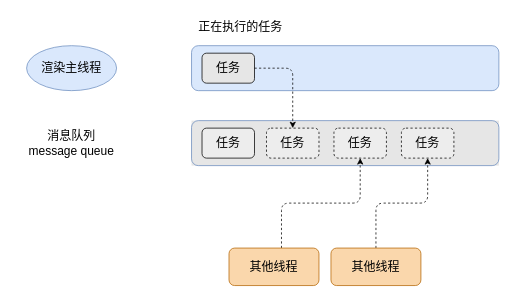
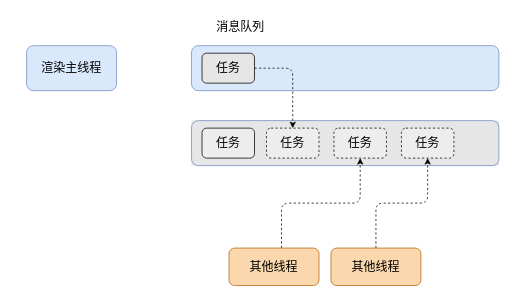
node "正在执行的任务": label "正在执行的任务" -> "消息队列"
node "渲染主线程": shape ellipse -> rounded rectangle
node "消息队列 message queue": removed
